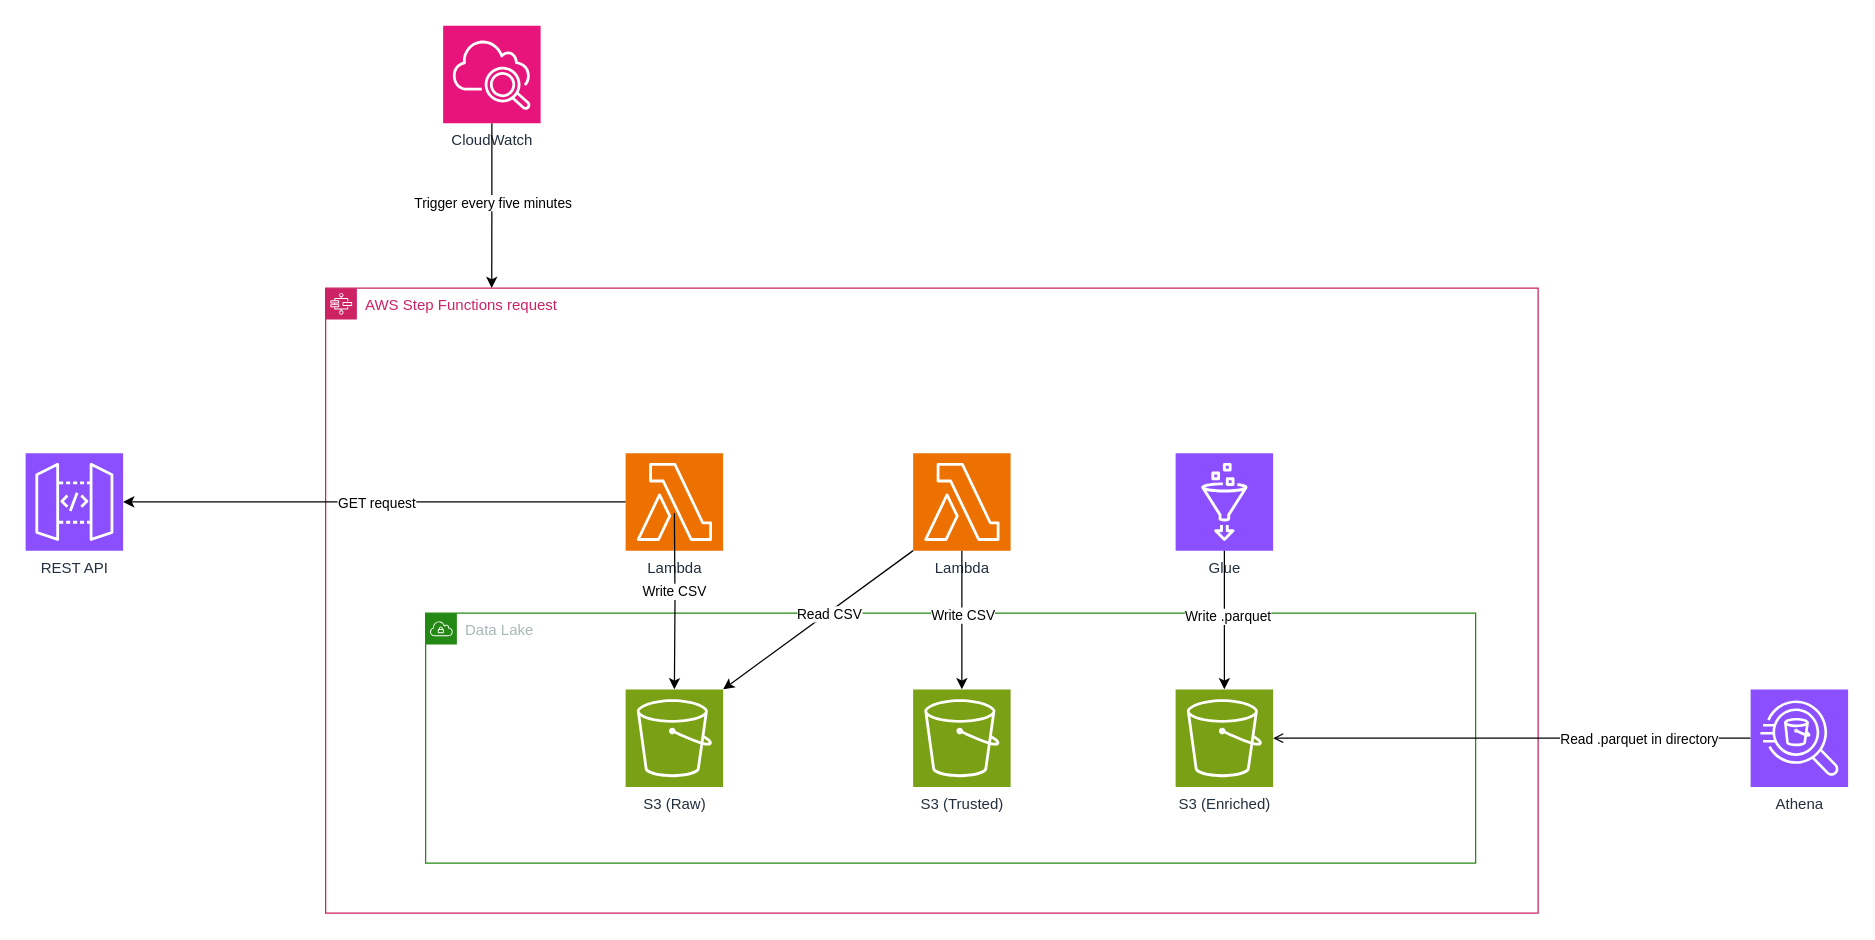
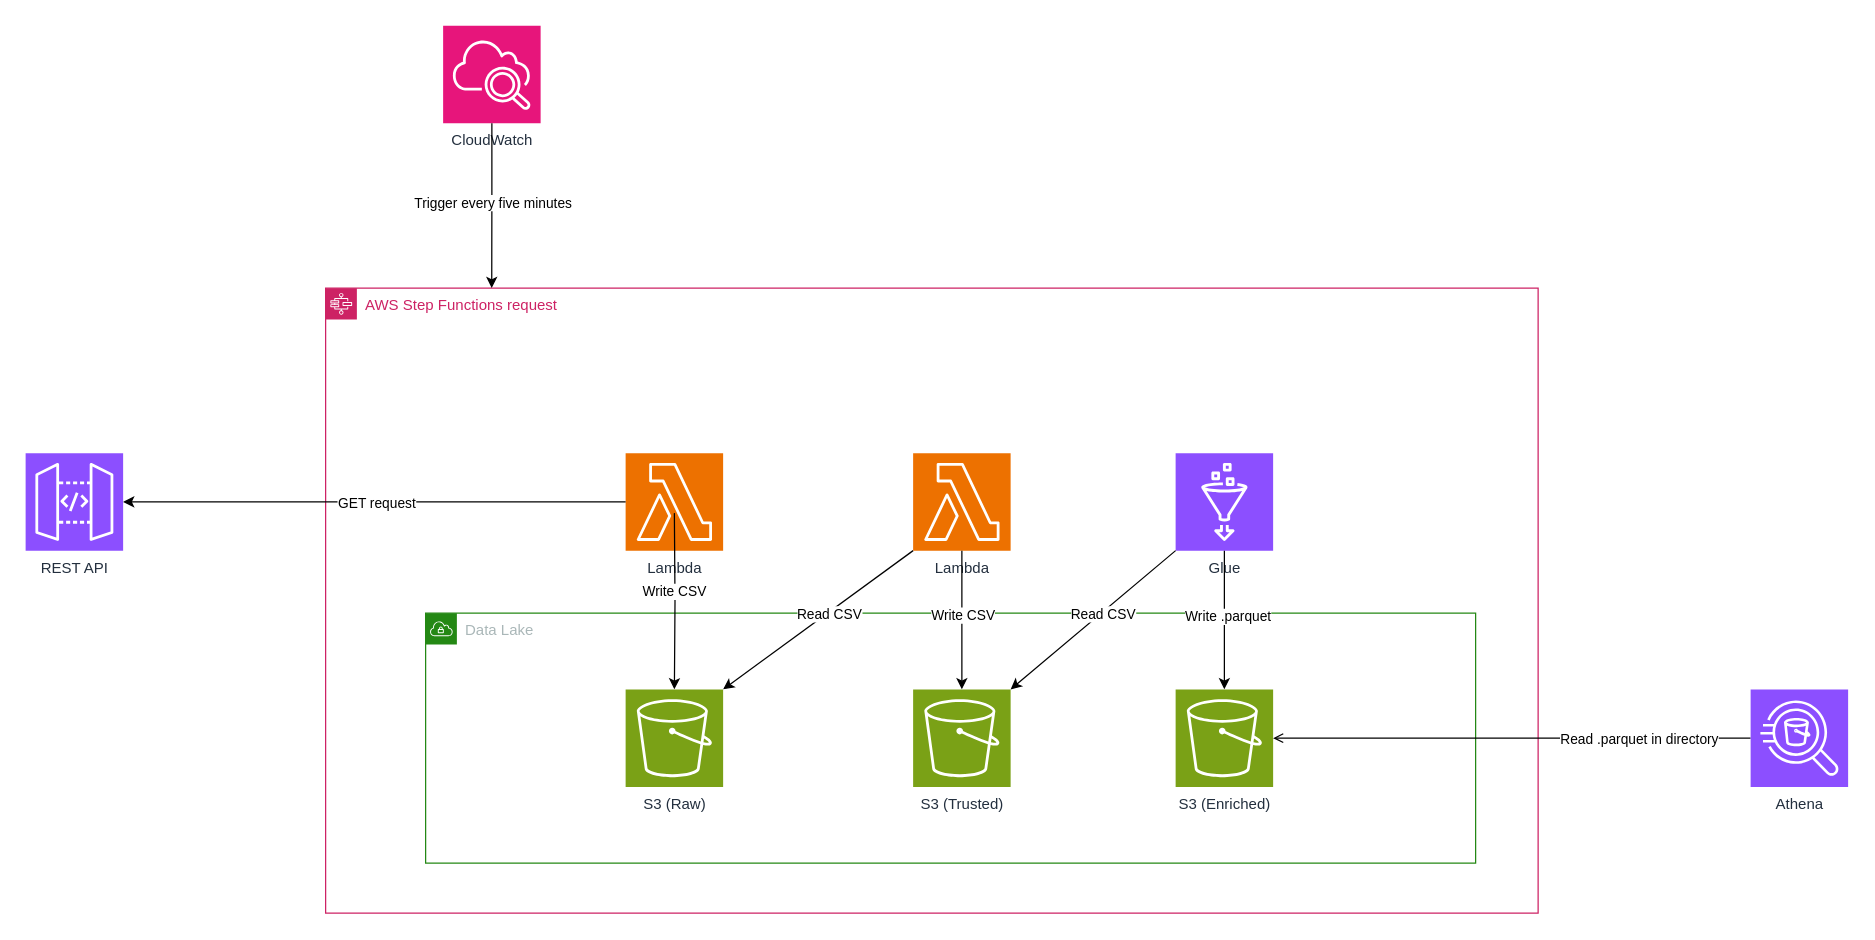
edge "Glue" -> "S3 (Trusted)": added, label "Read CSV"
